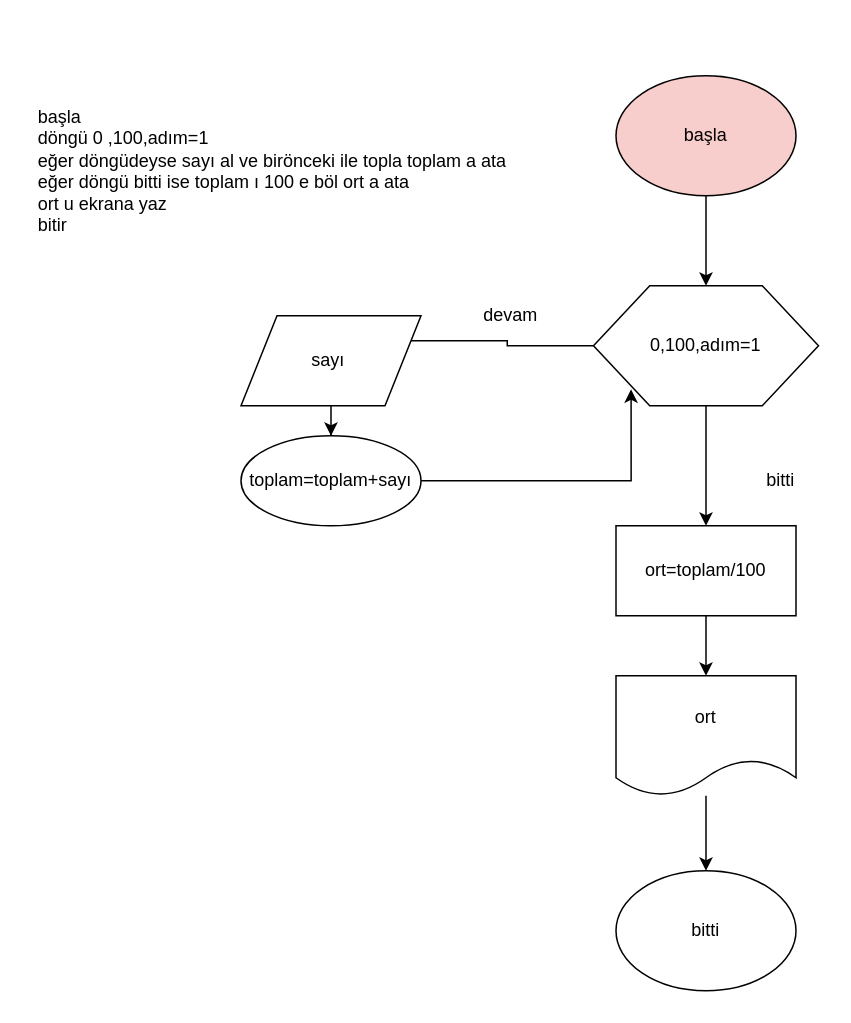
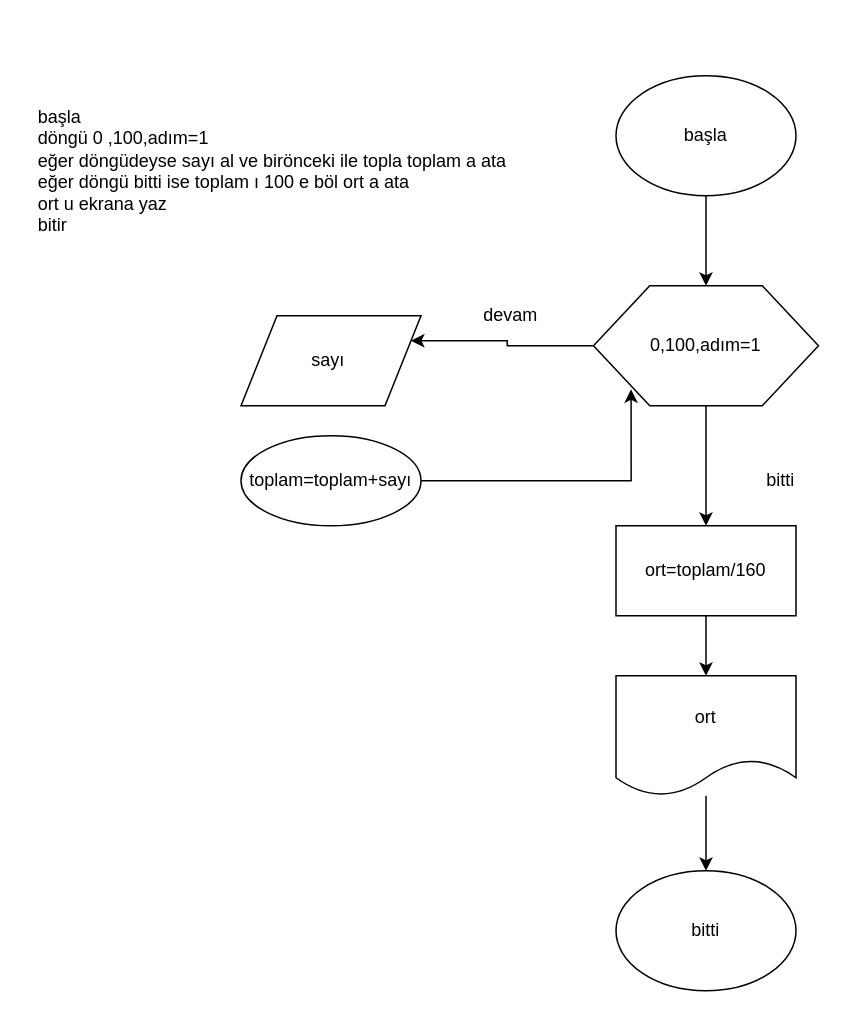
node "başla": fillcolor #f8cecc -> #ffffff
edge "0,100,adım=1" -- "sayı": arrowhead none -> classic
edge "sayı" -> "toplam=toplam+sayı": removed
node "ort=toplam/100": label "ort=toplam/100" -> "ort=toplam/160"
